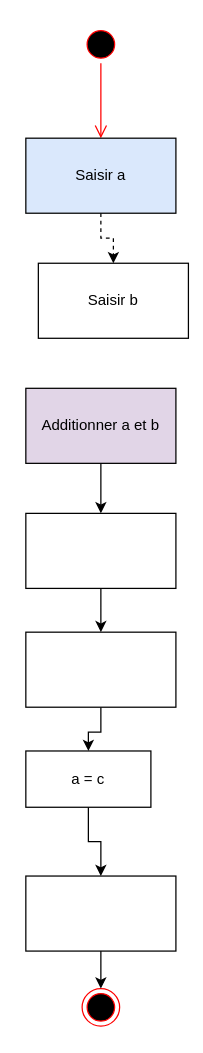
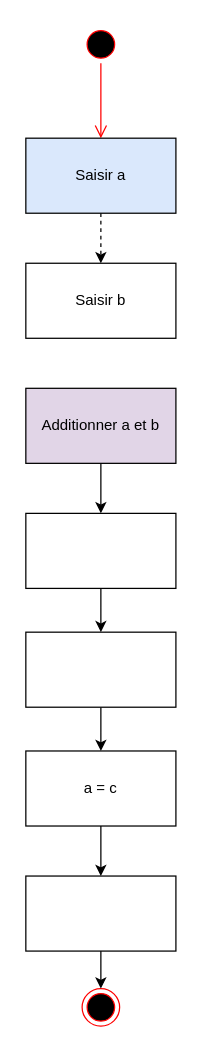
node "Saisir b": moved (113, 301) -> (101, 301)
node "a = c": size 125x56 -> 150x75
